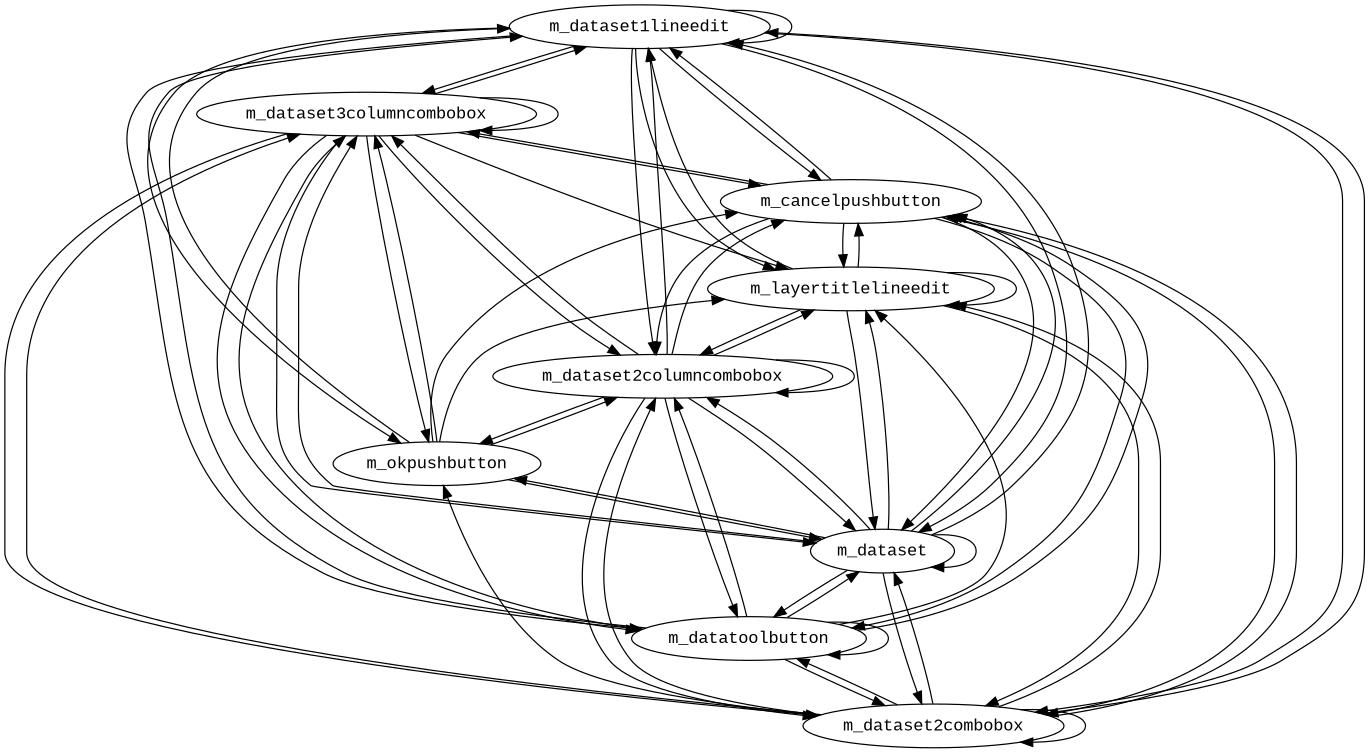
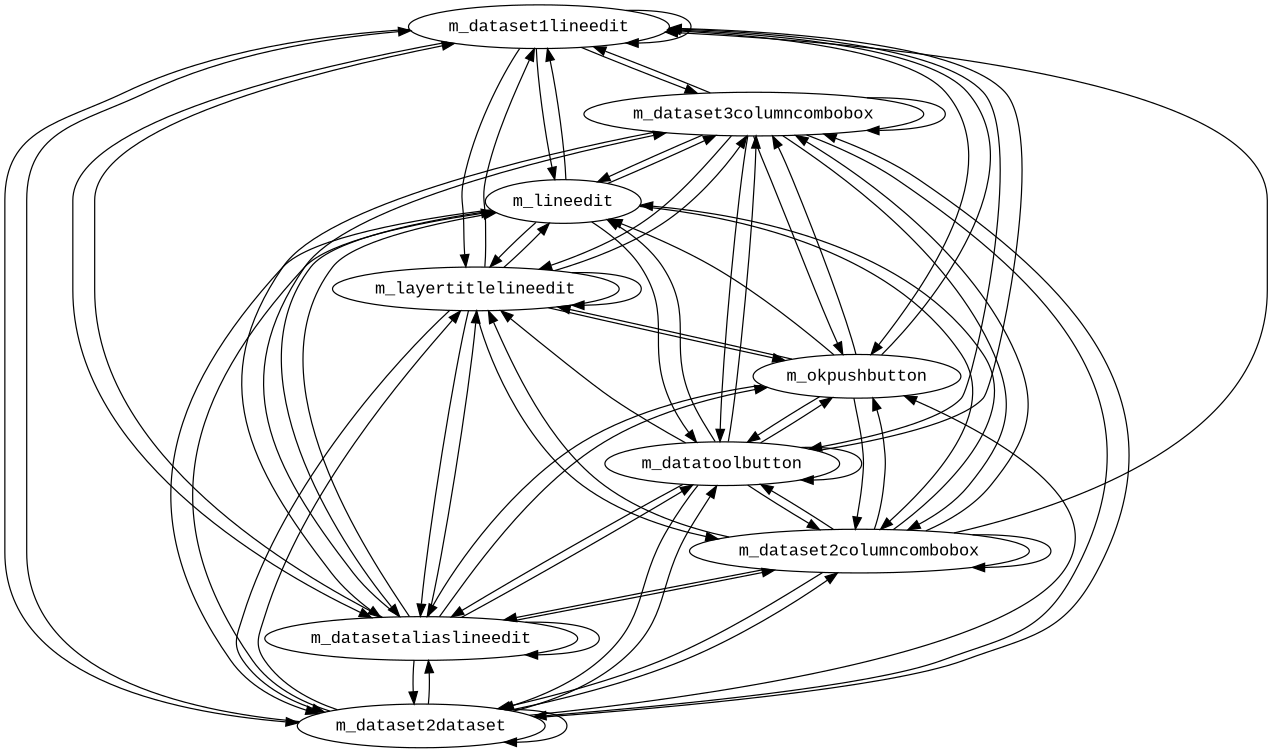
edge "m_dataset1lineedit" -> "m_dataset2columncombobox": removed
node "m_cancelpushbutton": label "m_cancelpushbutton" -> "m_lineedit"
edge "m_layertitlelineedit" -> "m_dataset3columncombobox": added
edge "m_layertitlelineedit" -> "m_okpushbutton": added
edge "m_okpushbutton" -> "m_datatoolbutton": added
edge "m_datatoolbutton" -> "m_okpushbutton": added
node "m_dataset": label "m_dataset" -> "m_datasetaliaslineedit"
node "m_dataset2combobox": label "m_dataset2combobox" -> "m_dataset2dataset"
